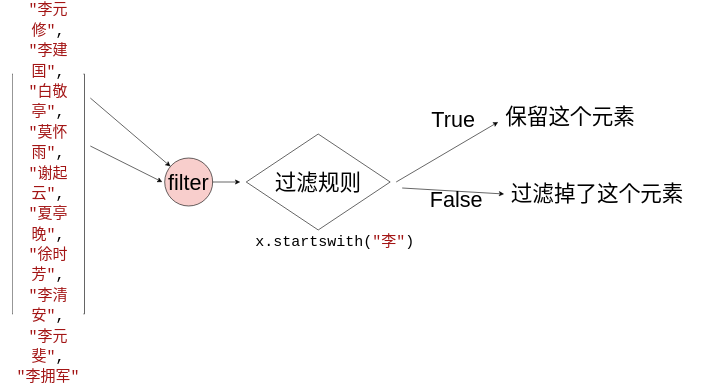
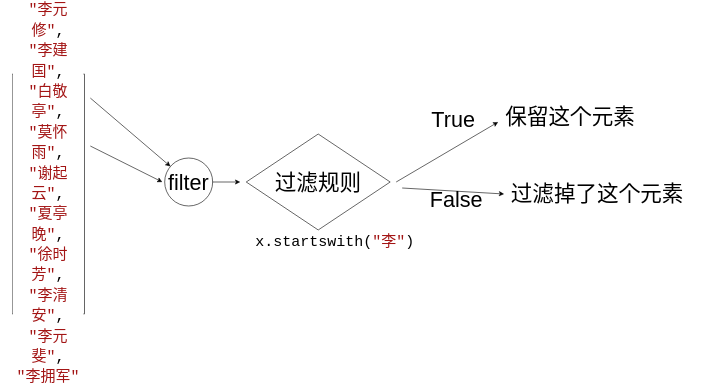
node "filter": fillcolor #f8cecc -> #ffffff
